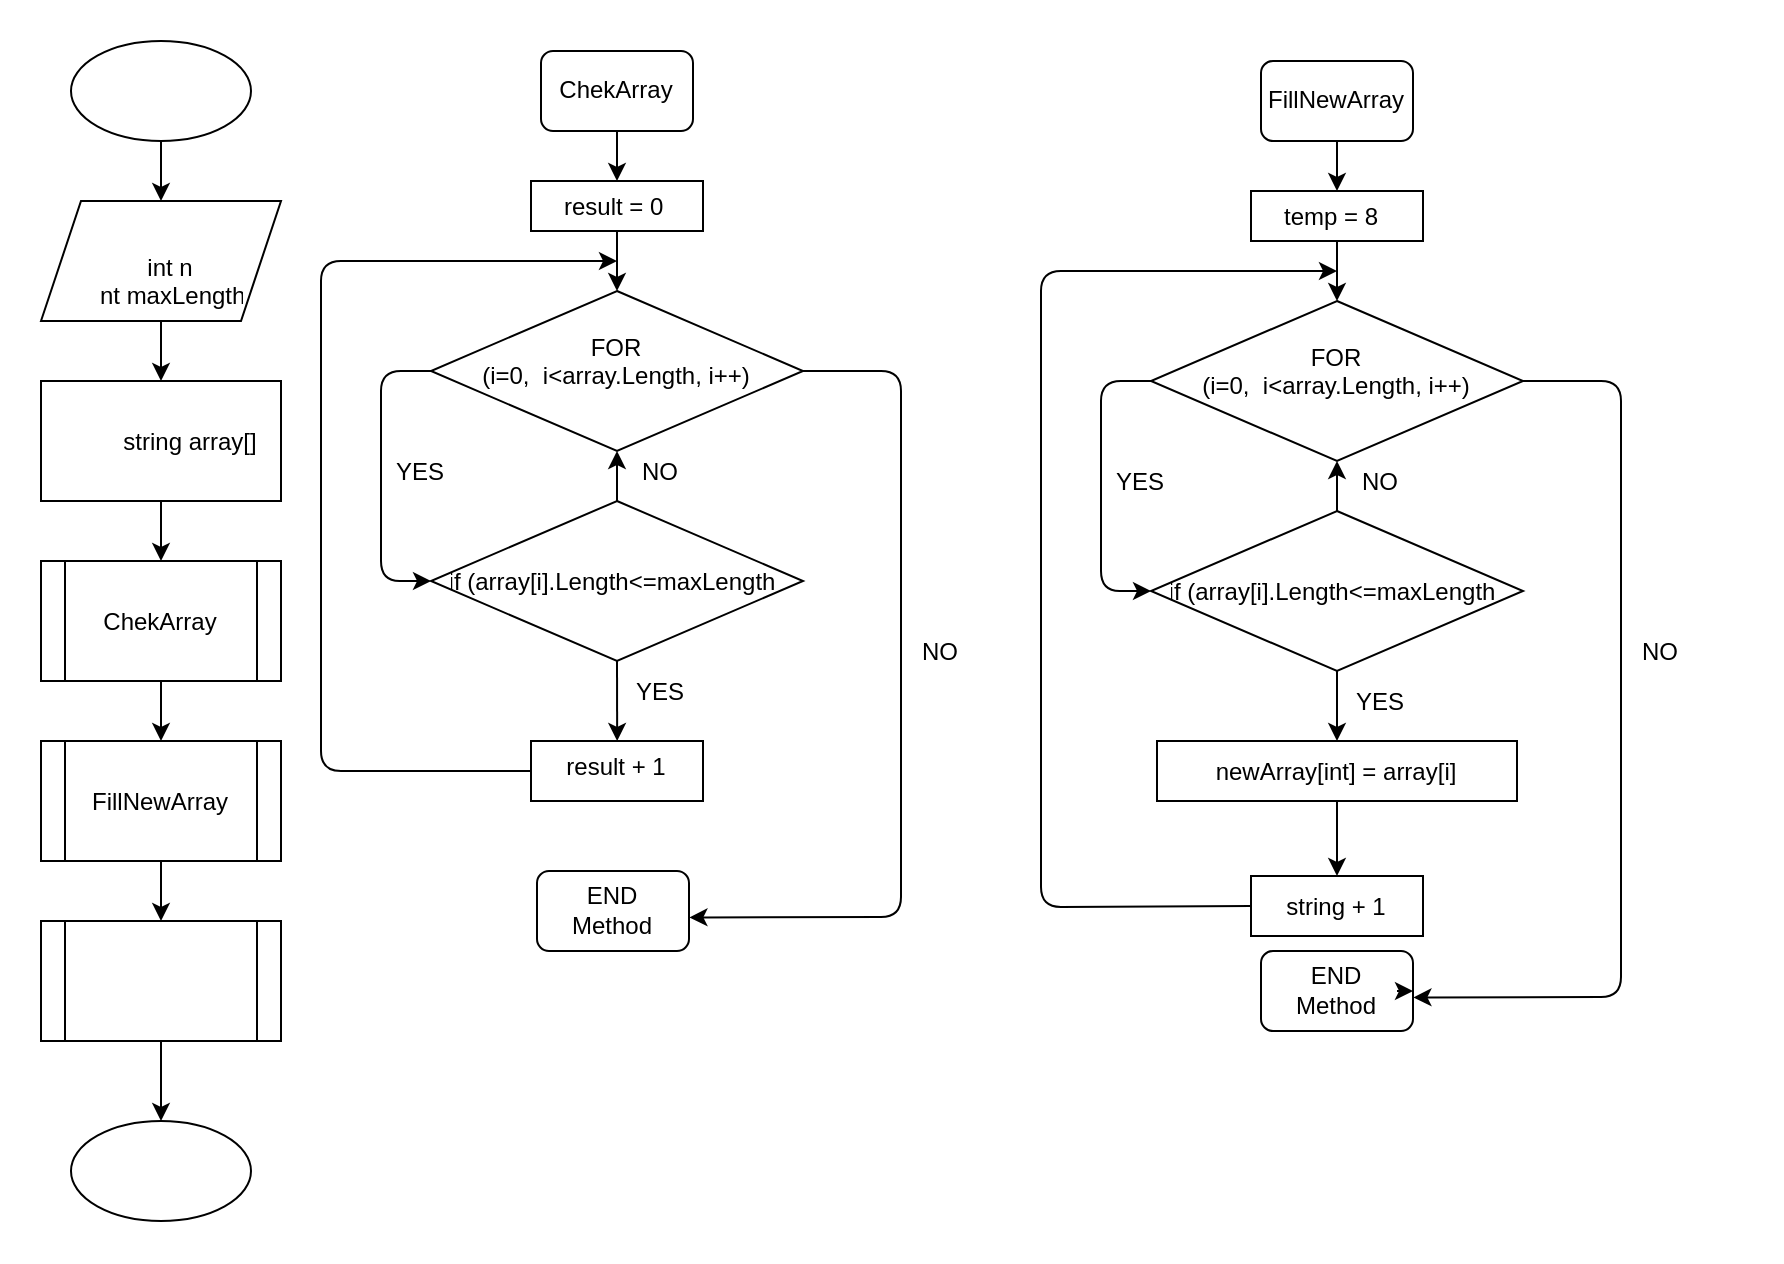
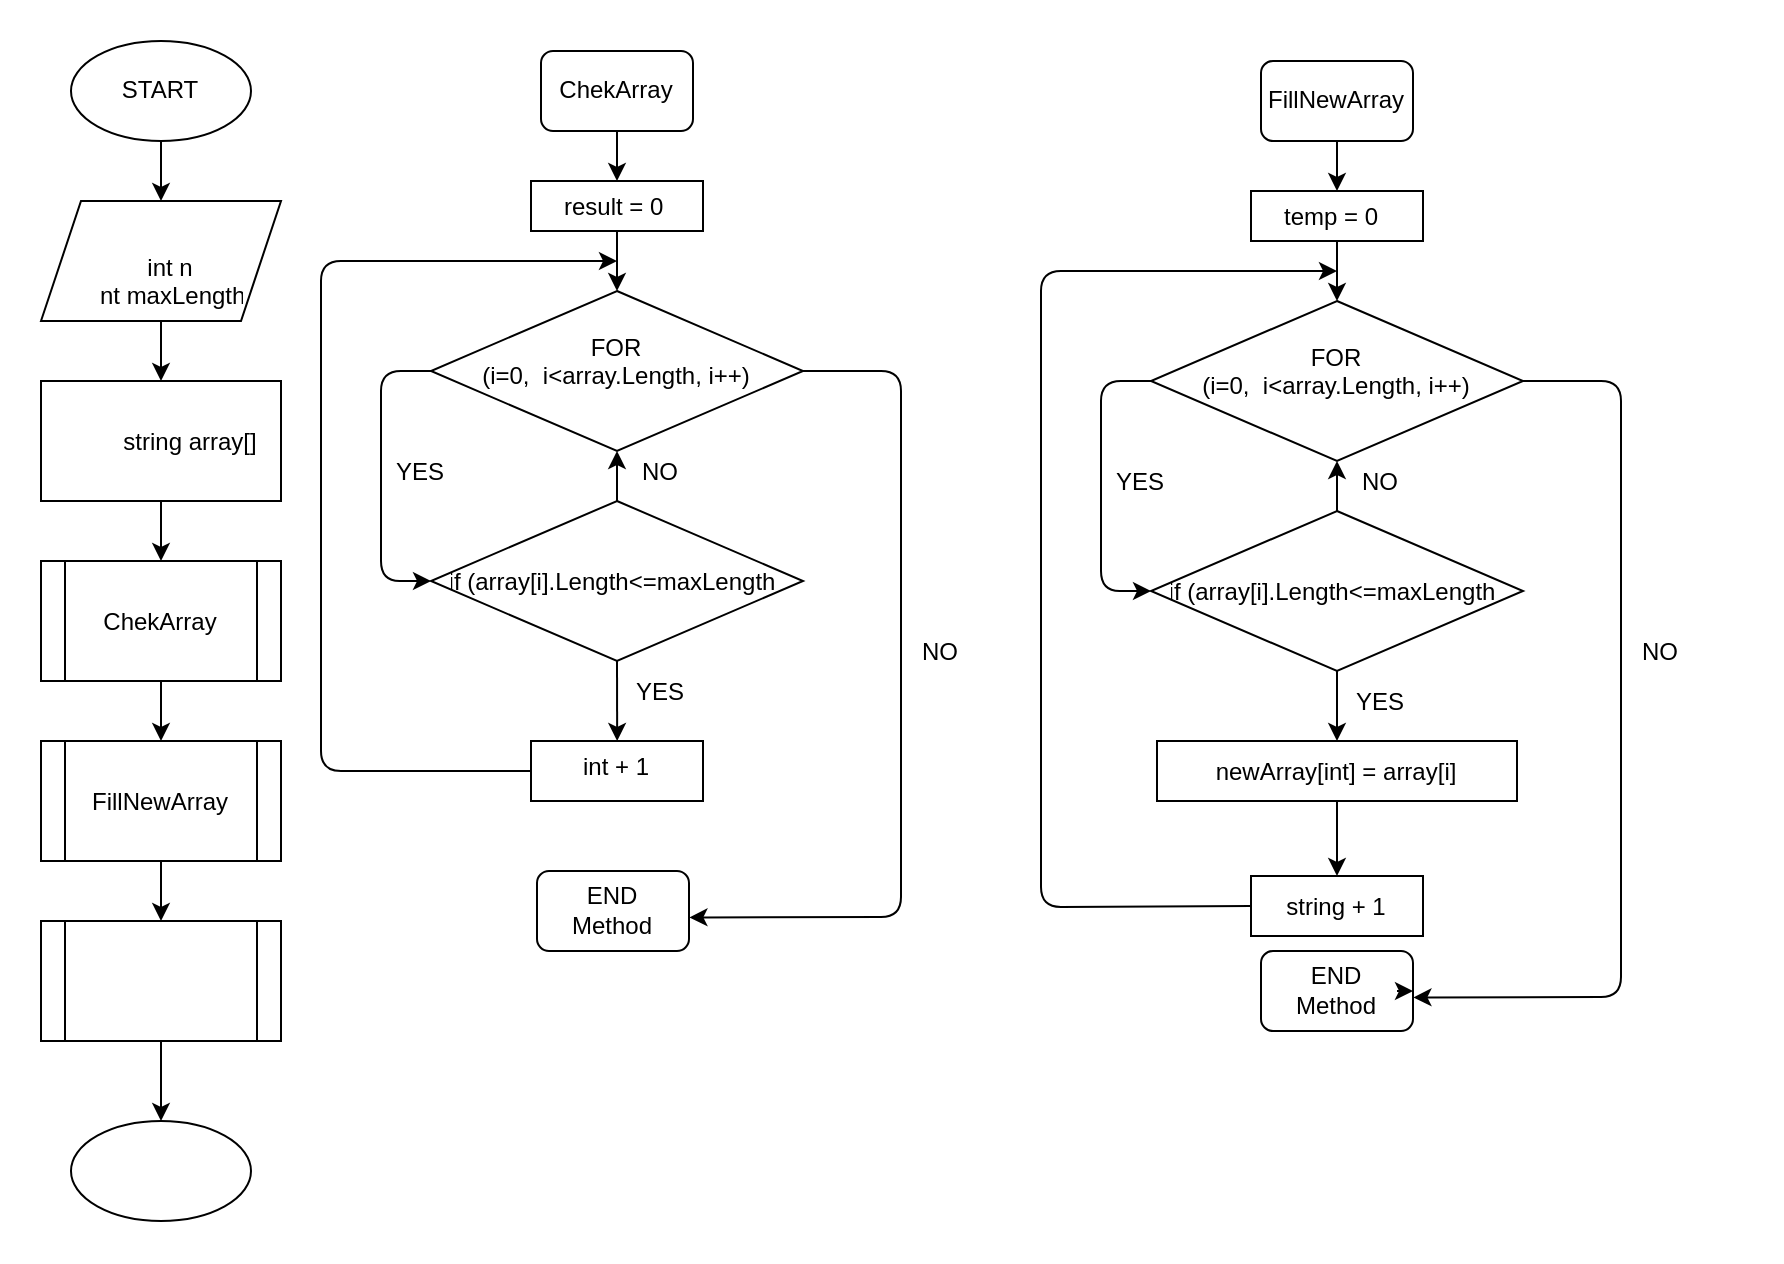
node "START": added
node "temp = 8": label "temp = 8" -> "temp = 0"
node "result + 1": label "result + 1" -> "int + 1"
